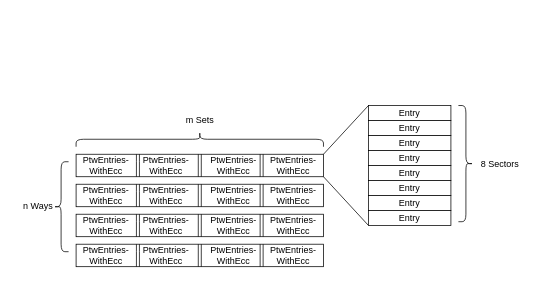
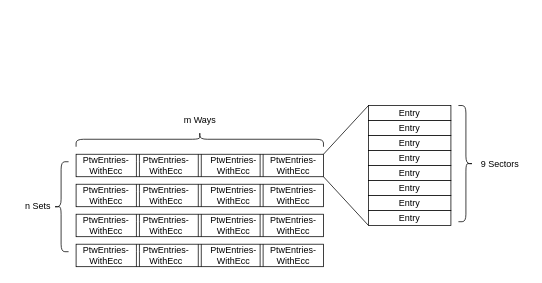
node "m Sets": label "m Sets" -> "m Ways"
node "8 Sectors": label "8 Sectors" -> "9 Sectors"
node "n Ways": label "n Ways" -> "n Sets"
